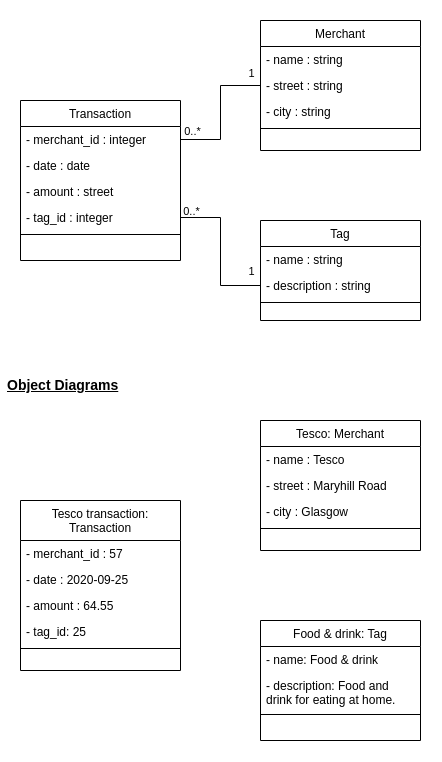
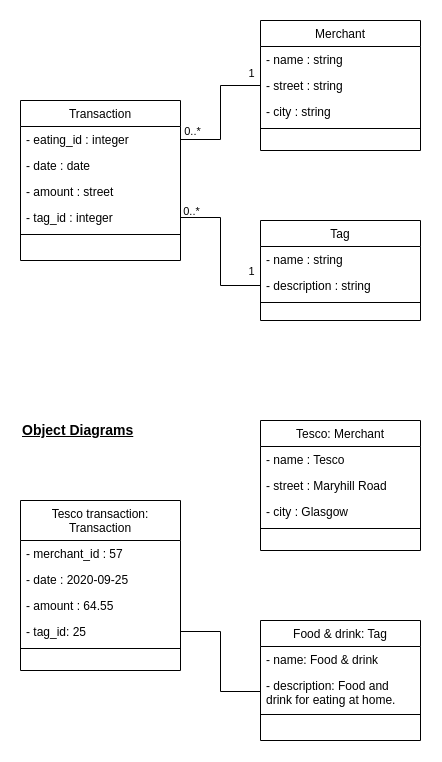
node "- merchant_id : integer": label "- merchant_id : integer" -> "- eating_id : integer"
node "Object Diagrams": moved (71, 386) -> (86, 431)
edge "- tag_id: 25" -- "- description: Food and drink for eating at home.": added
